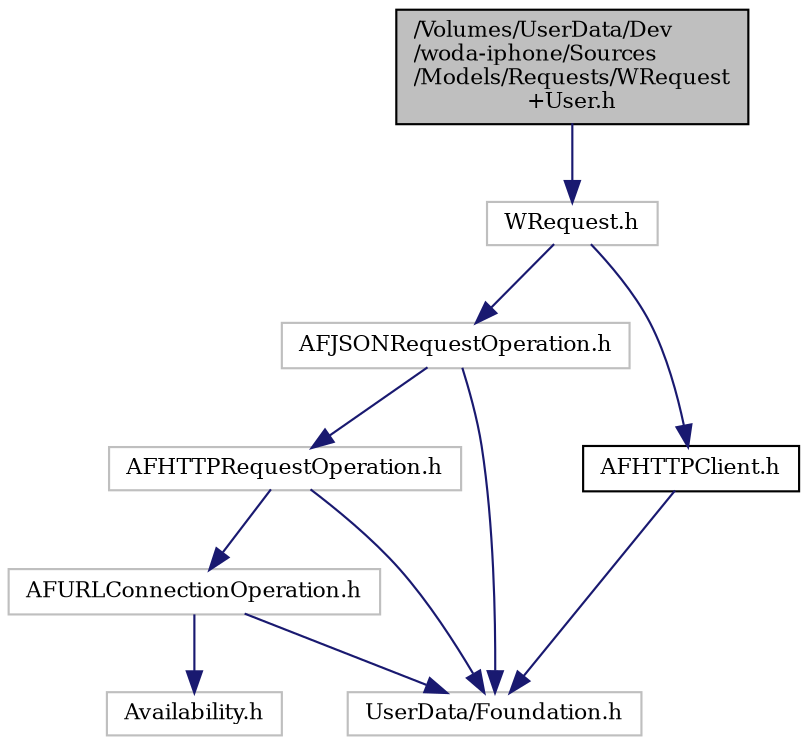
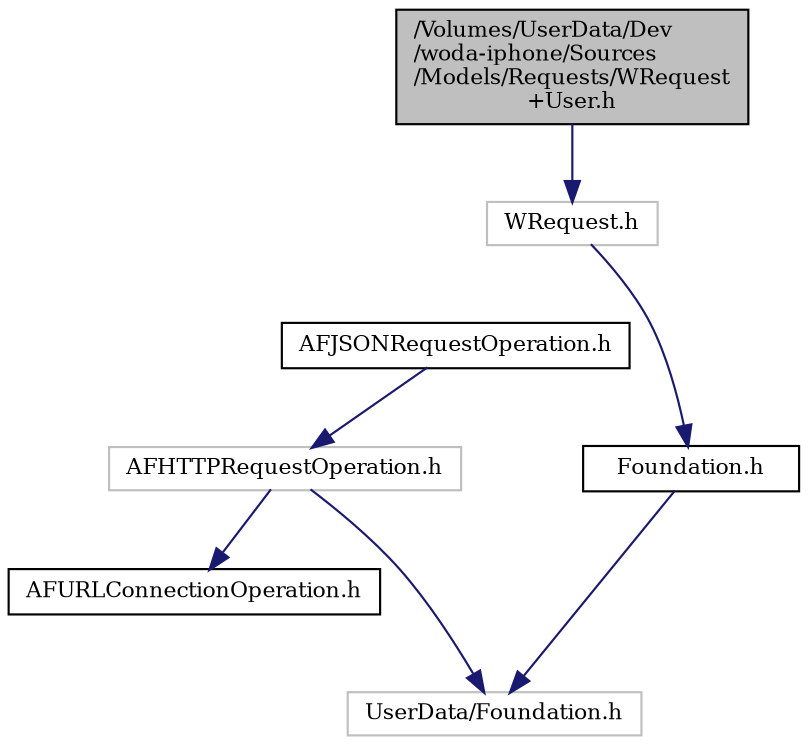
edge "WRequest.h" -> "AFJSONRequestOperation.h": removed
node "AFJSONRequestOperation.h": color grey75 -> black
node "AFHTTPClient.h": label "AFHTTPClient.h" -> "Foundation.h"
edge "AFJSONRequestOperation.h" -> "UserData/Foundation.h": removed
node "AFURLConnectionOperation.h": color grey75 -> black
edge "AFURLConnectionOperation.h" -> "UserData/Foundation.h": removed
node "Availability.h": removed
